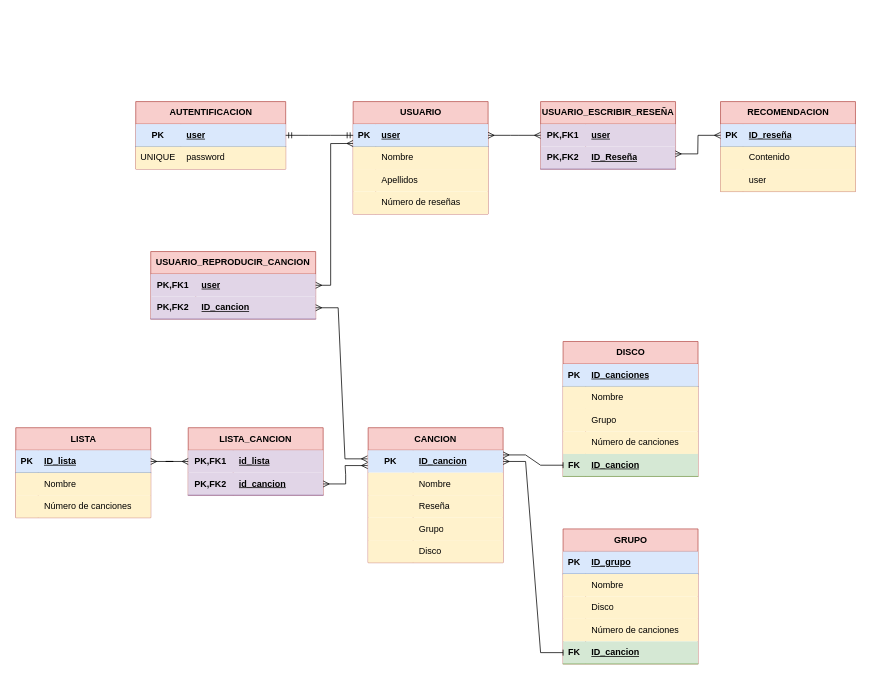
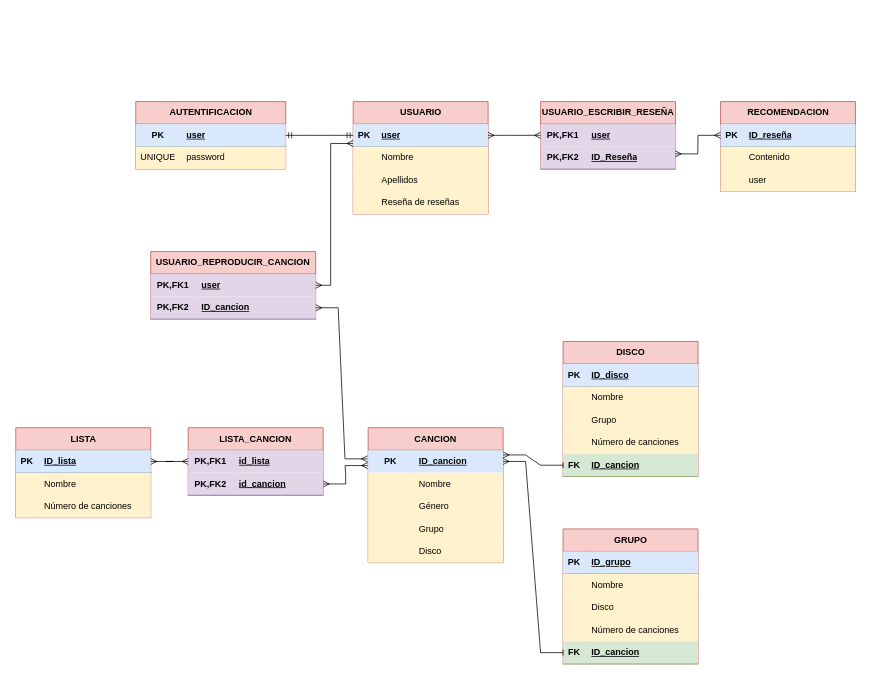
node "Número de reseñas": label "Número de reseñas" -> "Reseña de reseñas"
node "ID_canciones": label "ID_canciones" -> "ID_disco"
node "Reseña": label "Reseña" -> "Género"
